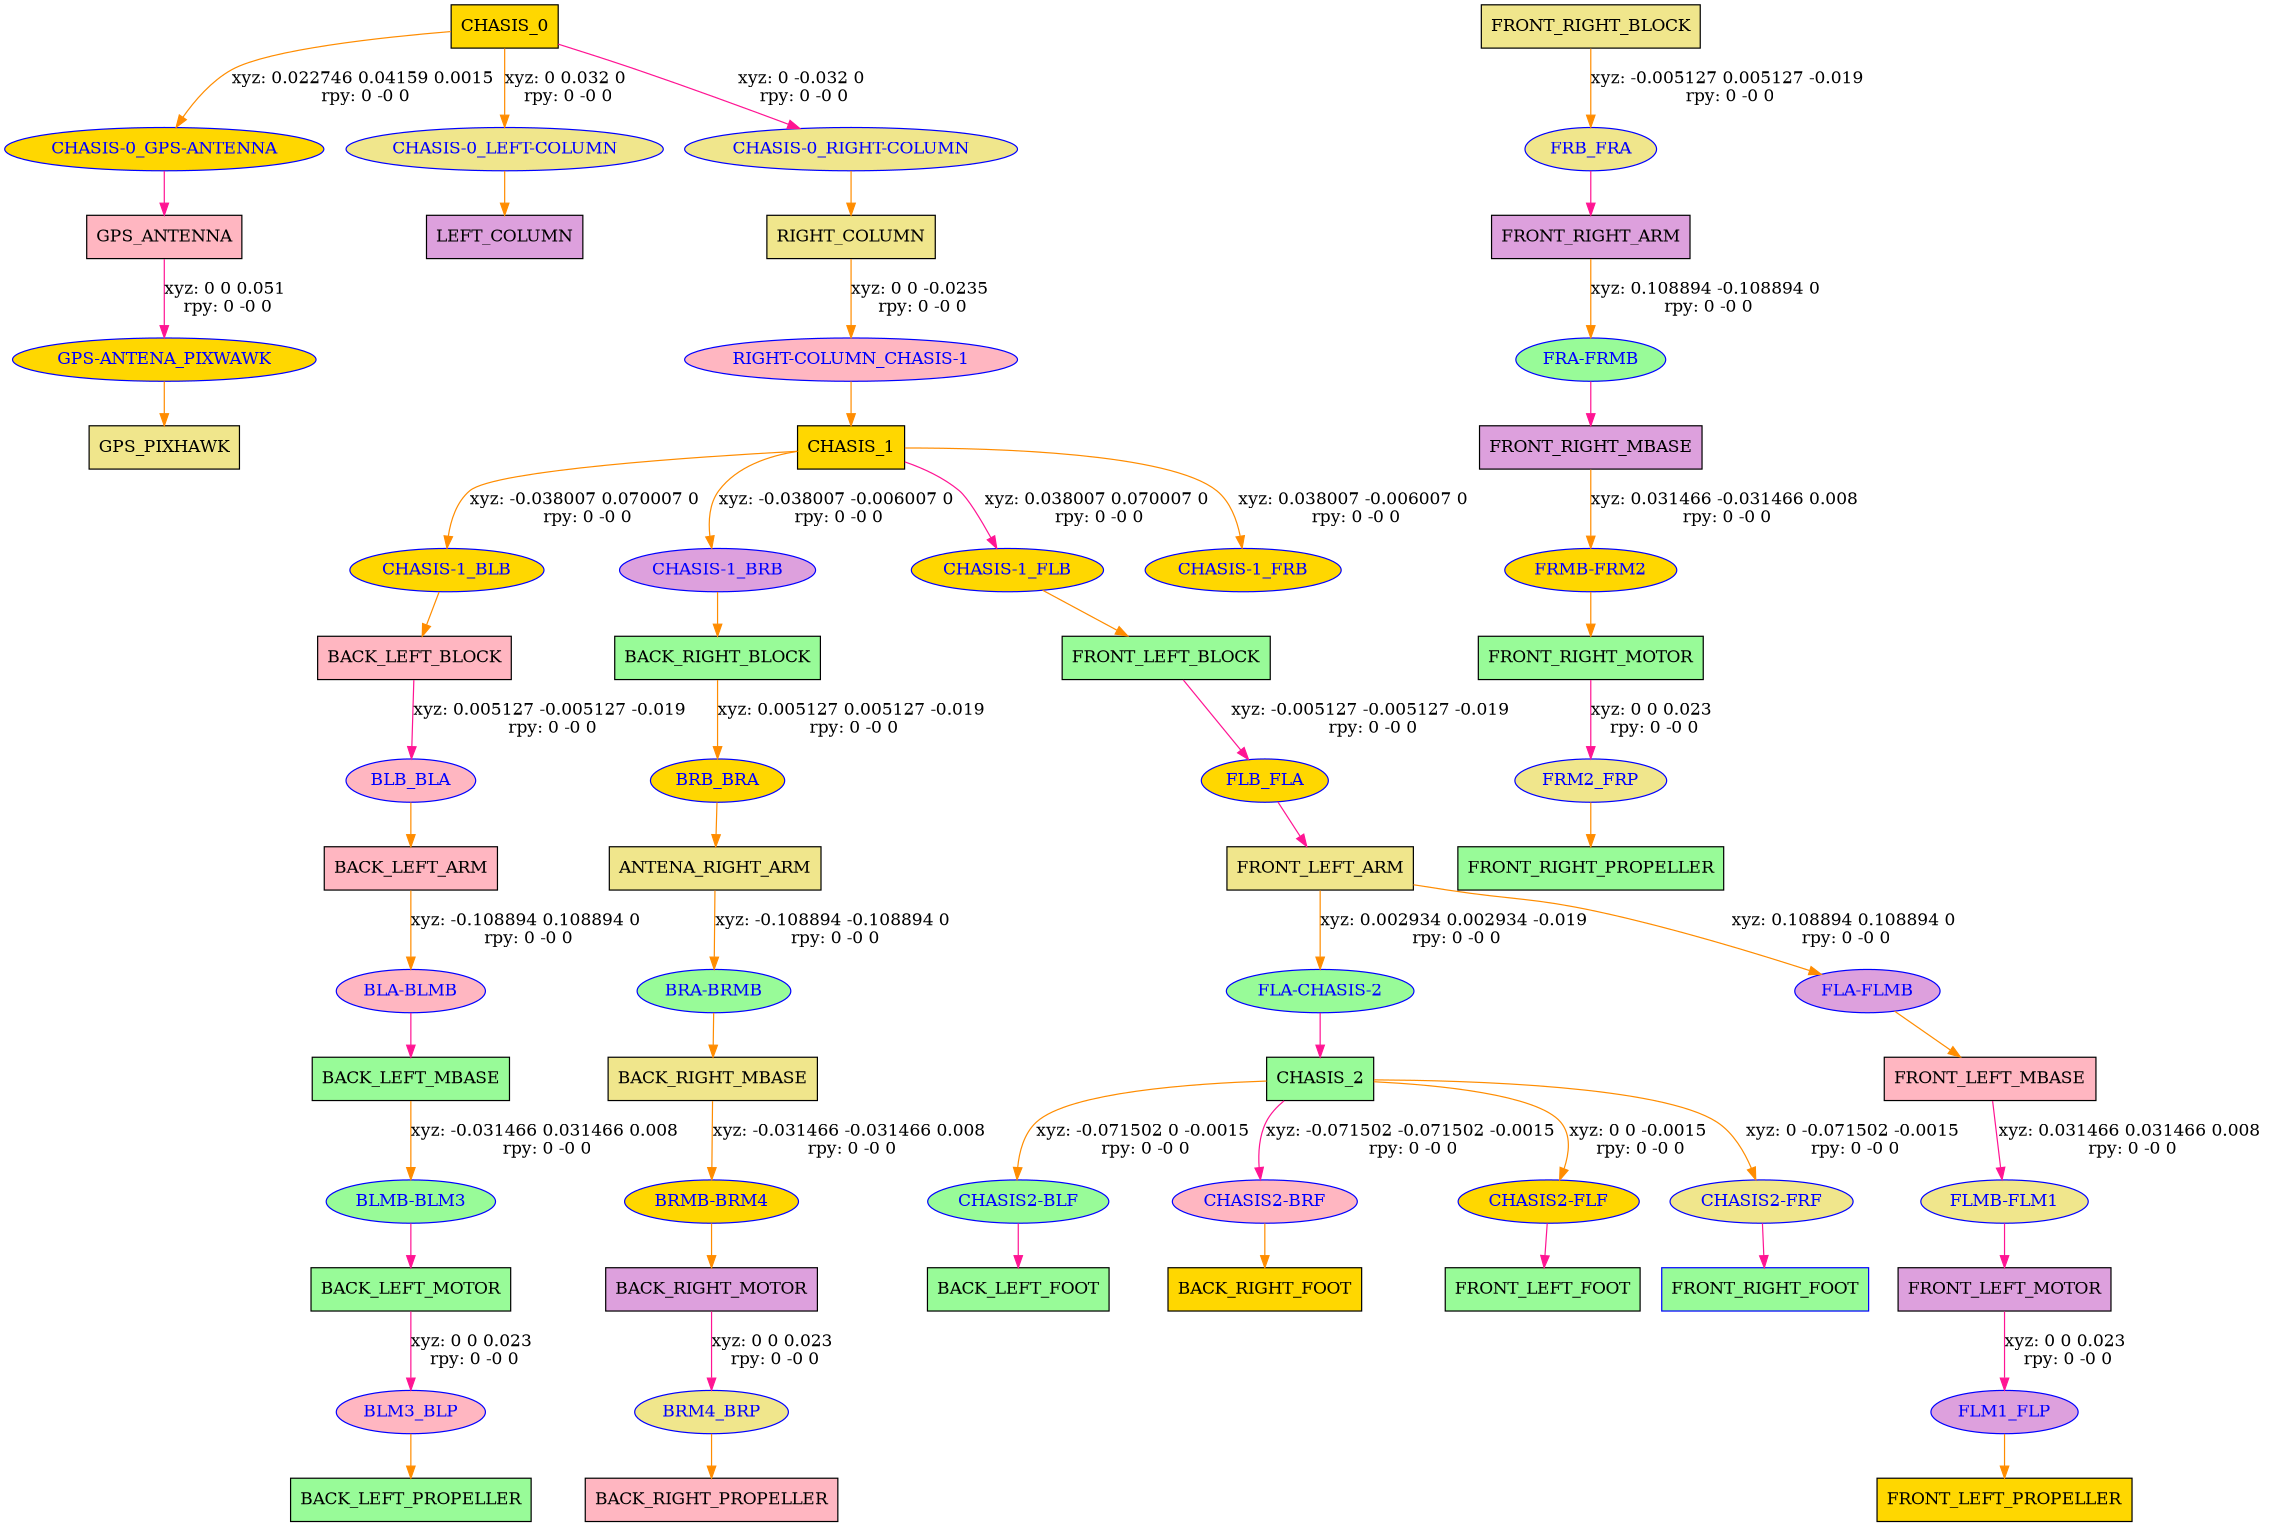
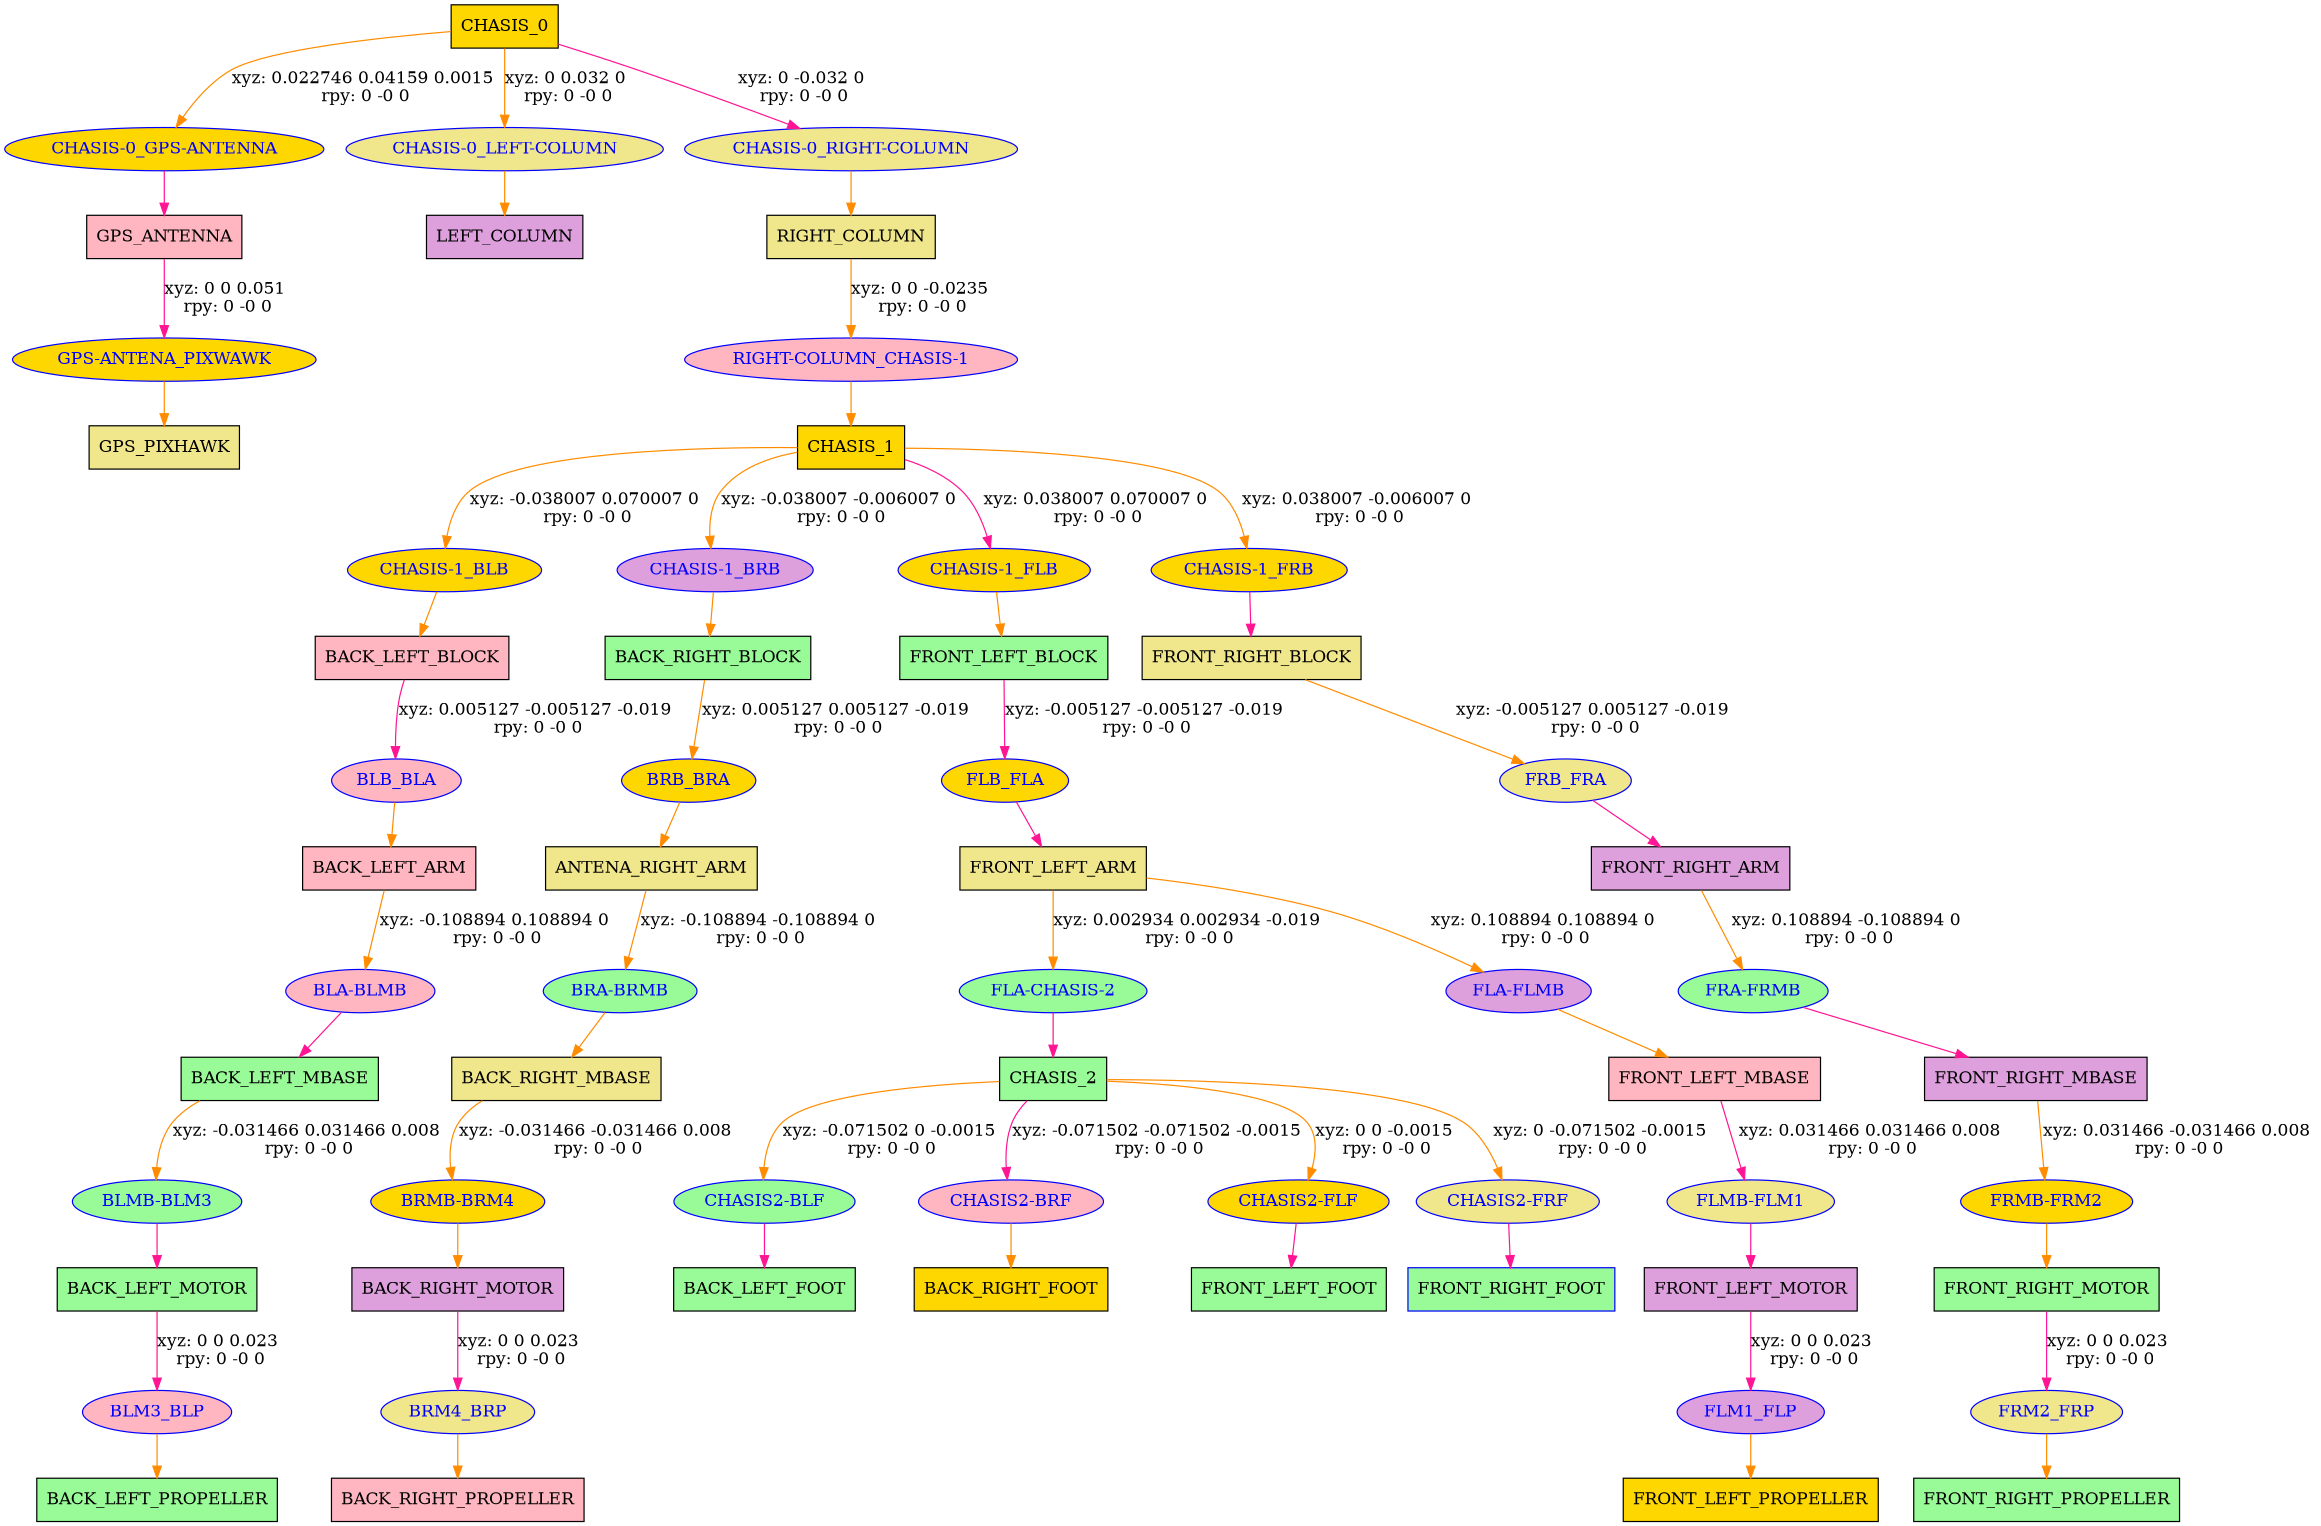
edge "CHASIS-1_FRB" -> "FRONT_RIGHT_BLOCK": added
